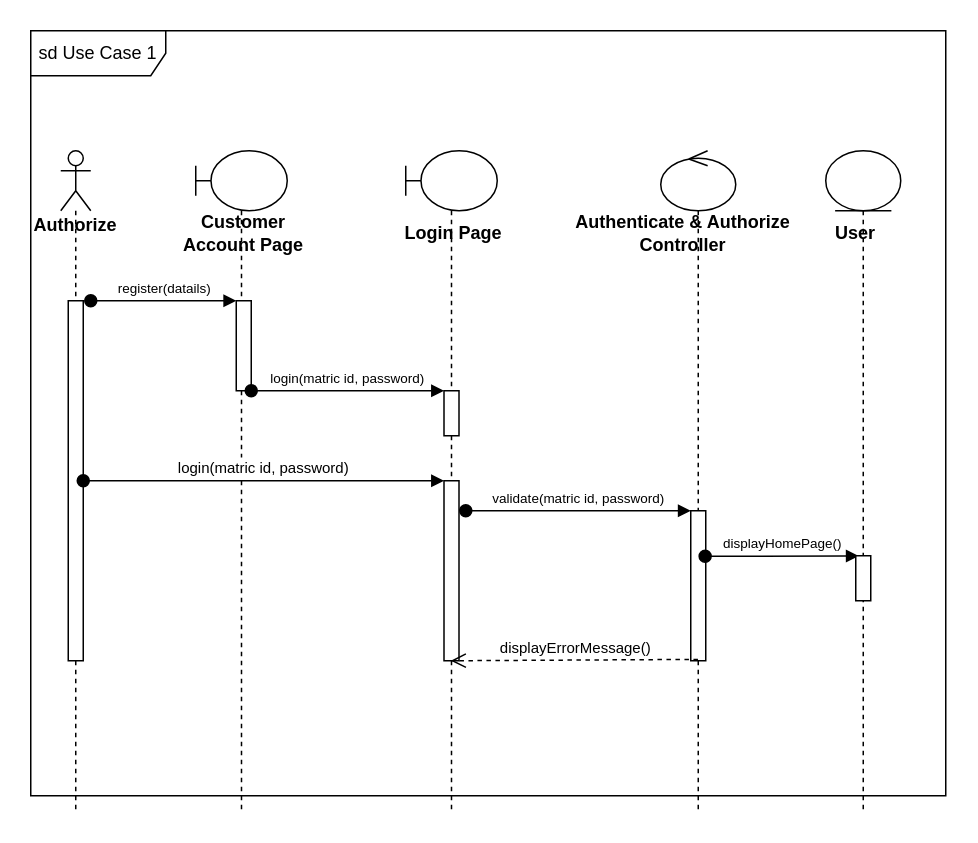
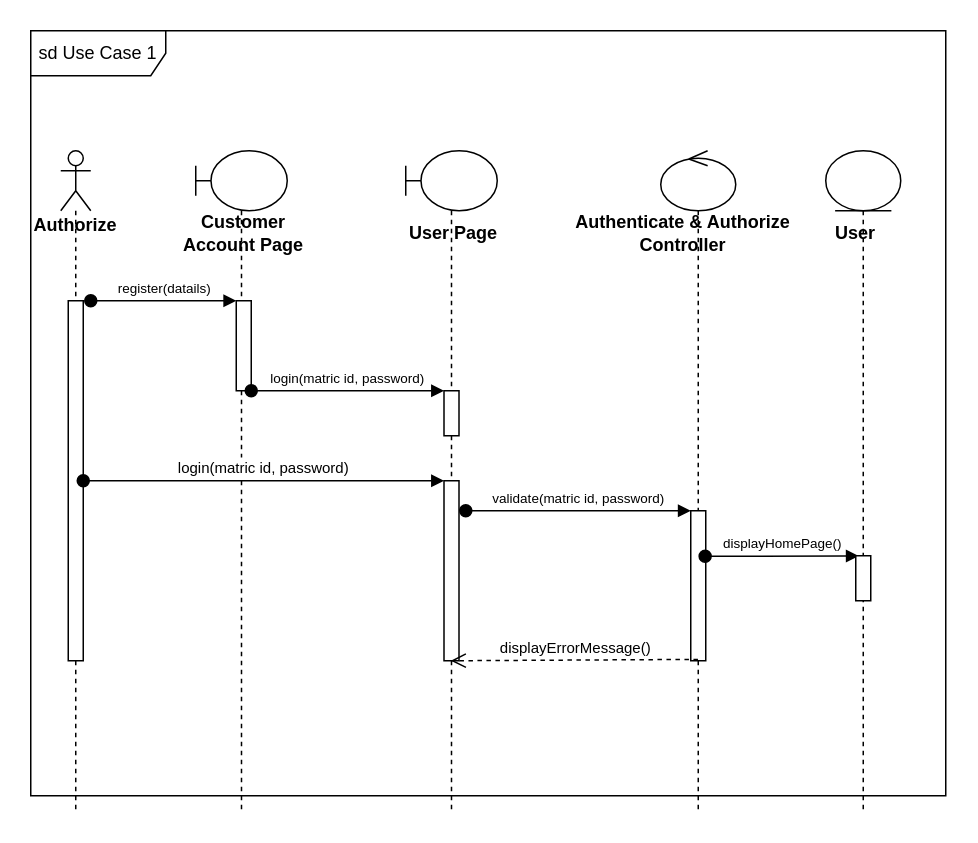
node "Login Page": label "Login Page" -> "User Page"
